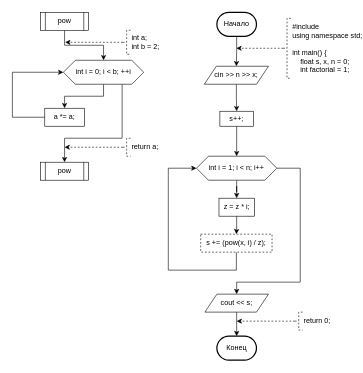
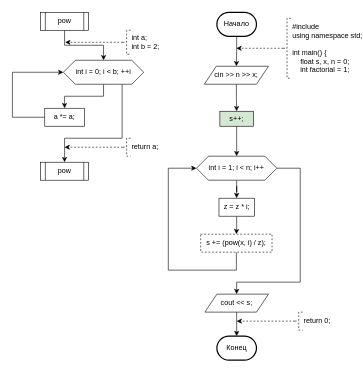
node "s++;": fillcolor #ffffff -> #d5e8d4
